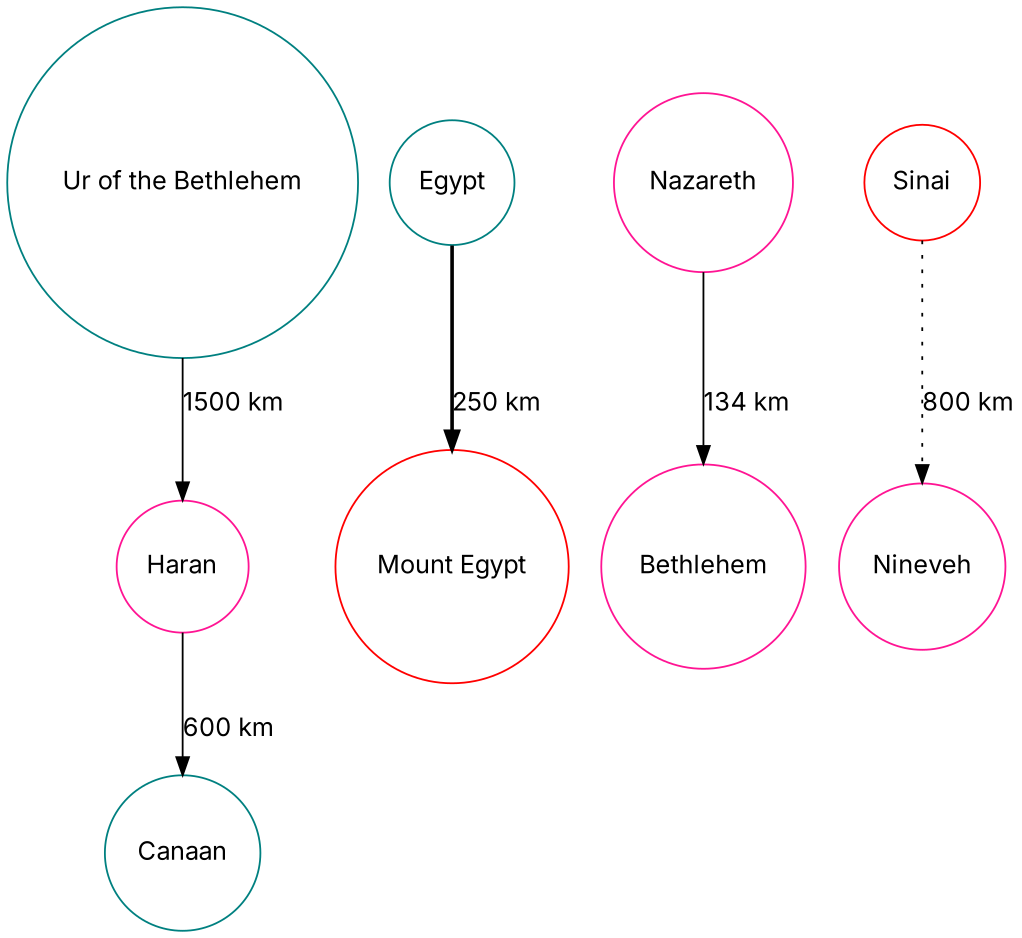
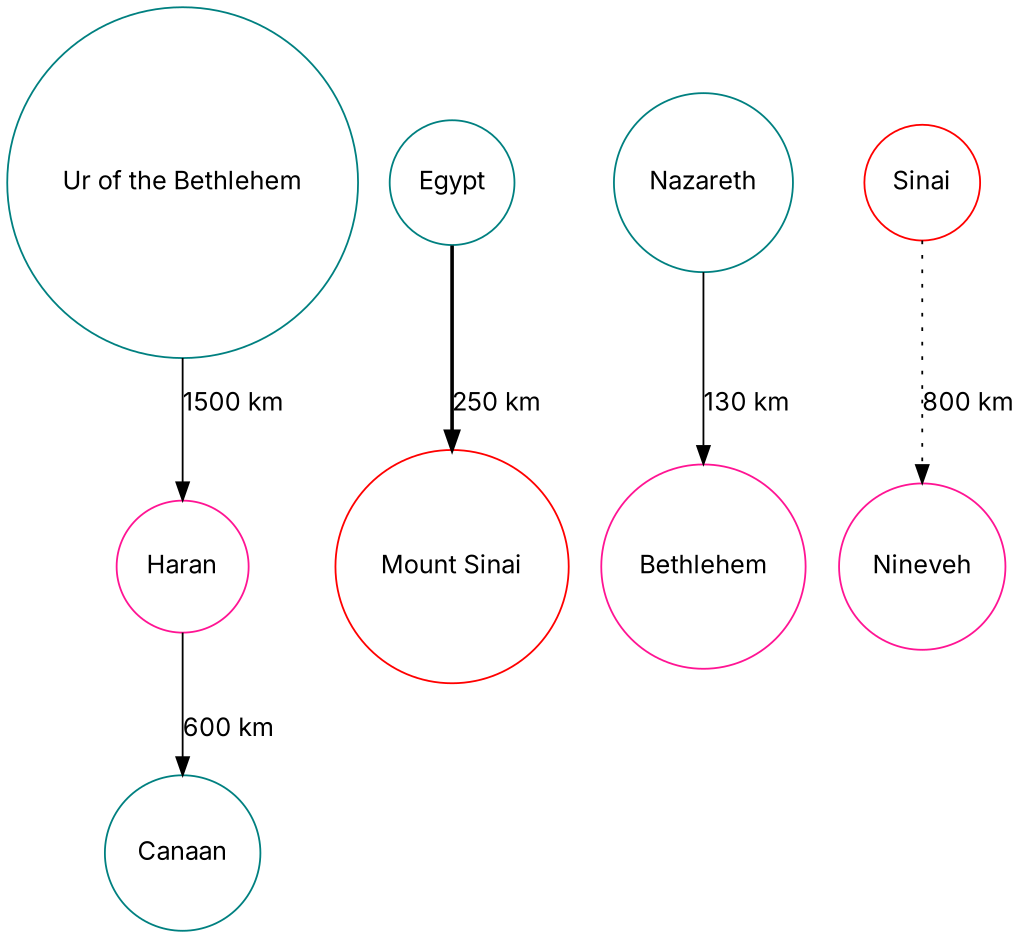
node "Nazareth": color deeppink -> teal
edge "Nazareth" -> "Bethlehem": label "134 km" -> "130 km"
node "Mount Egypt": label "Mount Egypt" -> "Mount Sinai"
